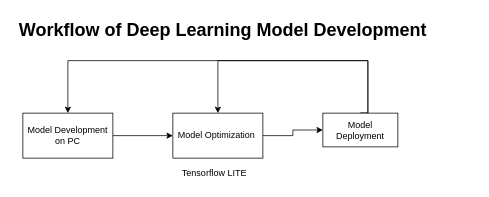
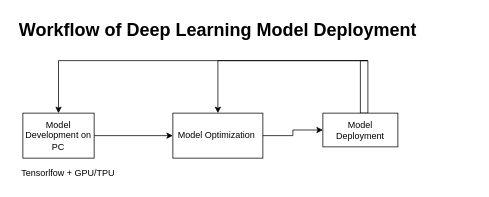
node "Workflow of Deep Learning Model Development": label "Workflow of Deep Learning Model Development" -> "Workflow of Deep Learning Model Deployment"
node "Model Development on PC": size 90x45 -> 71x45
node "Tensorlfow + GPU/TPU": added
node "Tensorflow LITE": removed
